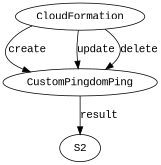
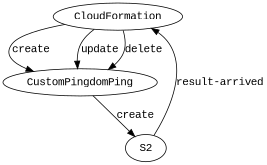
edge "S2" -> "CloudFormation": added, label "result-arrived"
edge "CustomPingdomPing" -> "S2": label "result" -> "create"
